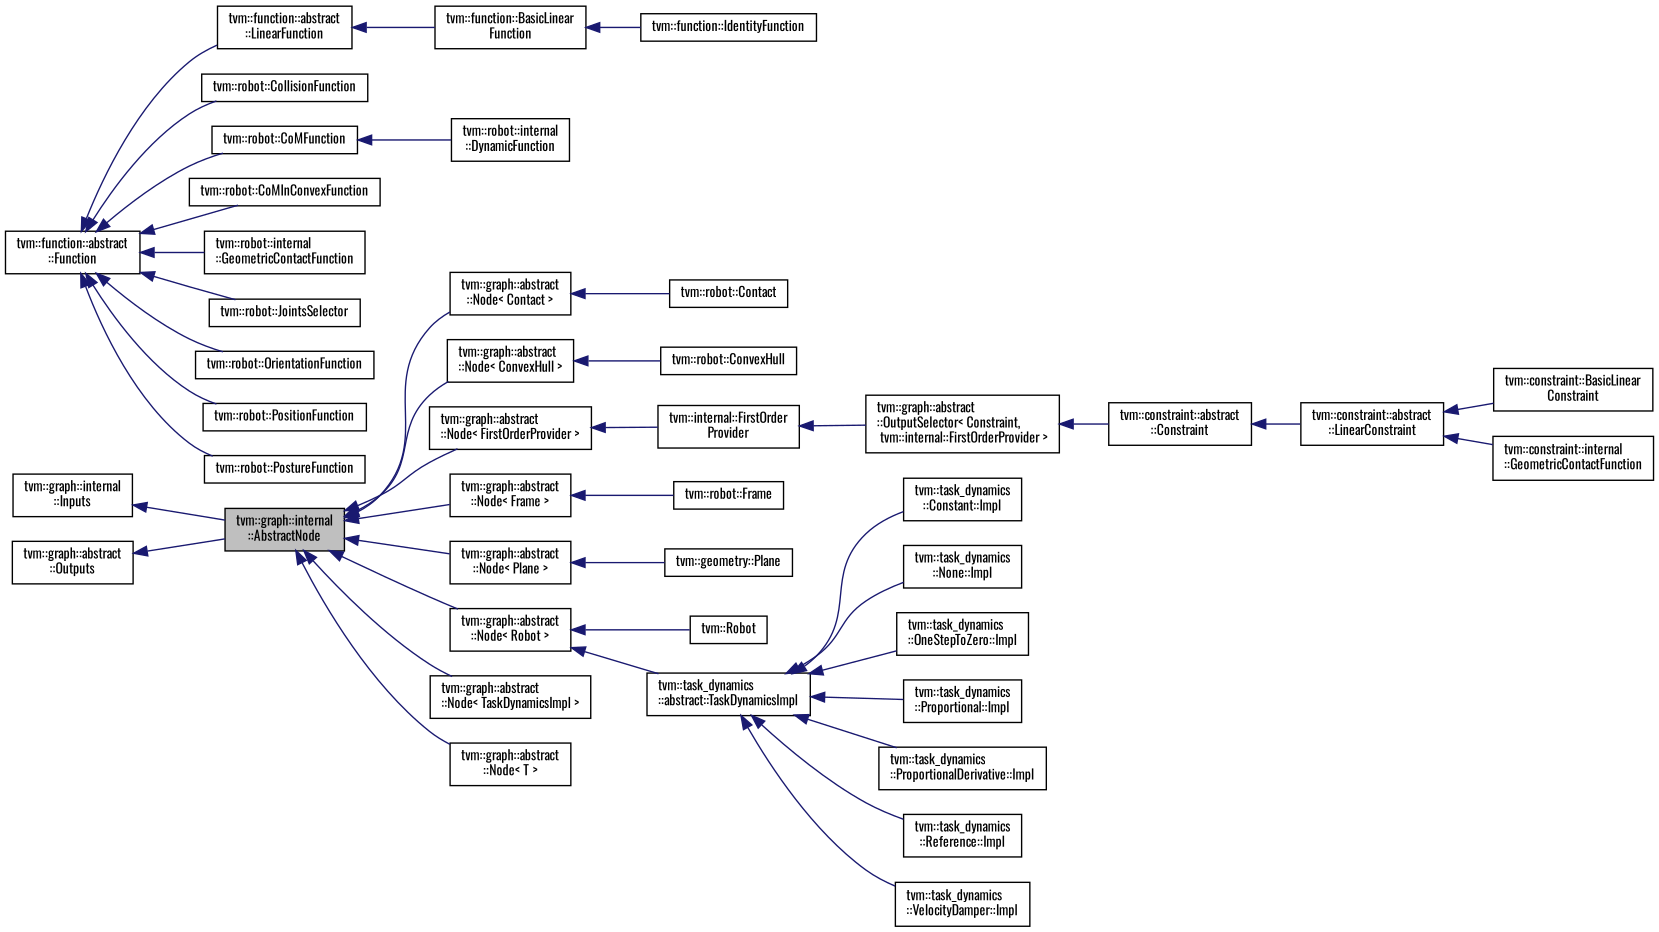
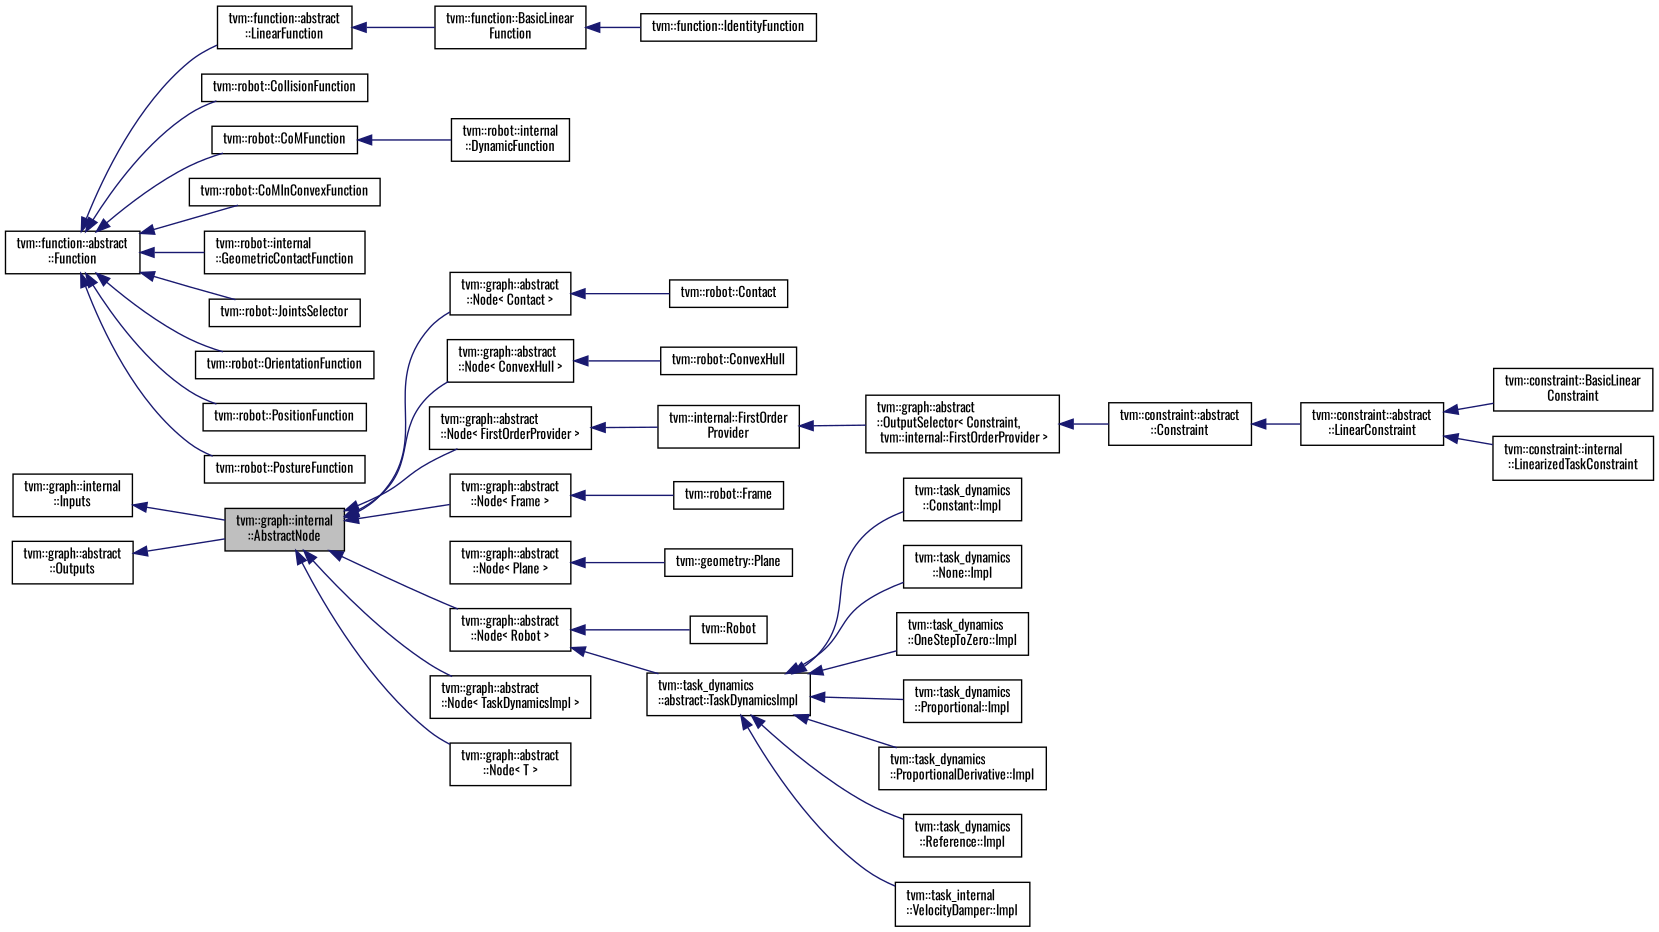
node "tvm::constraint::internal ::GeometricContactFunction": label "tvm::constraint::internal ::GeometricContactFunction" -> "tvm::constraint::internal ::LinearizedTaskConstraint"
edge "tvm::graph::abstract ::Node< Plane >" -> "tvm::graph::internal ::AbstractNode": removed
node "tvm::task_dynamics ::VelocityDamper::Impl": label "tvm::task_dynamics ::VelocityDamper::Impl" -> "tvm::task_internal ::VelocityDamper::Impl"
